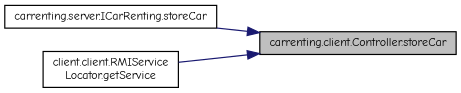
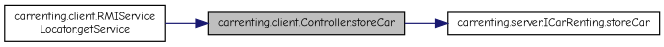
edge "carrenting.server.ICarRenting.storeCar" -> "carrenting.client.Controller.storeCar": reversed
node "client.client.RMIService Locator.getService": label "client.client.RMIService Locator.getService" -> "carrenting.client.RMIService Locator.getService"
